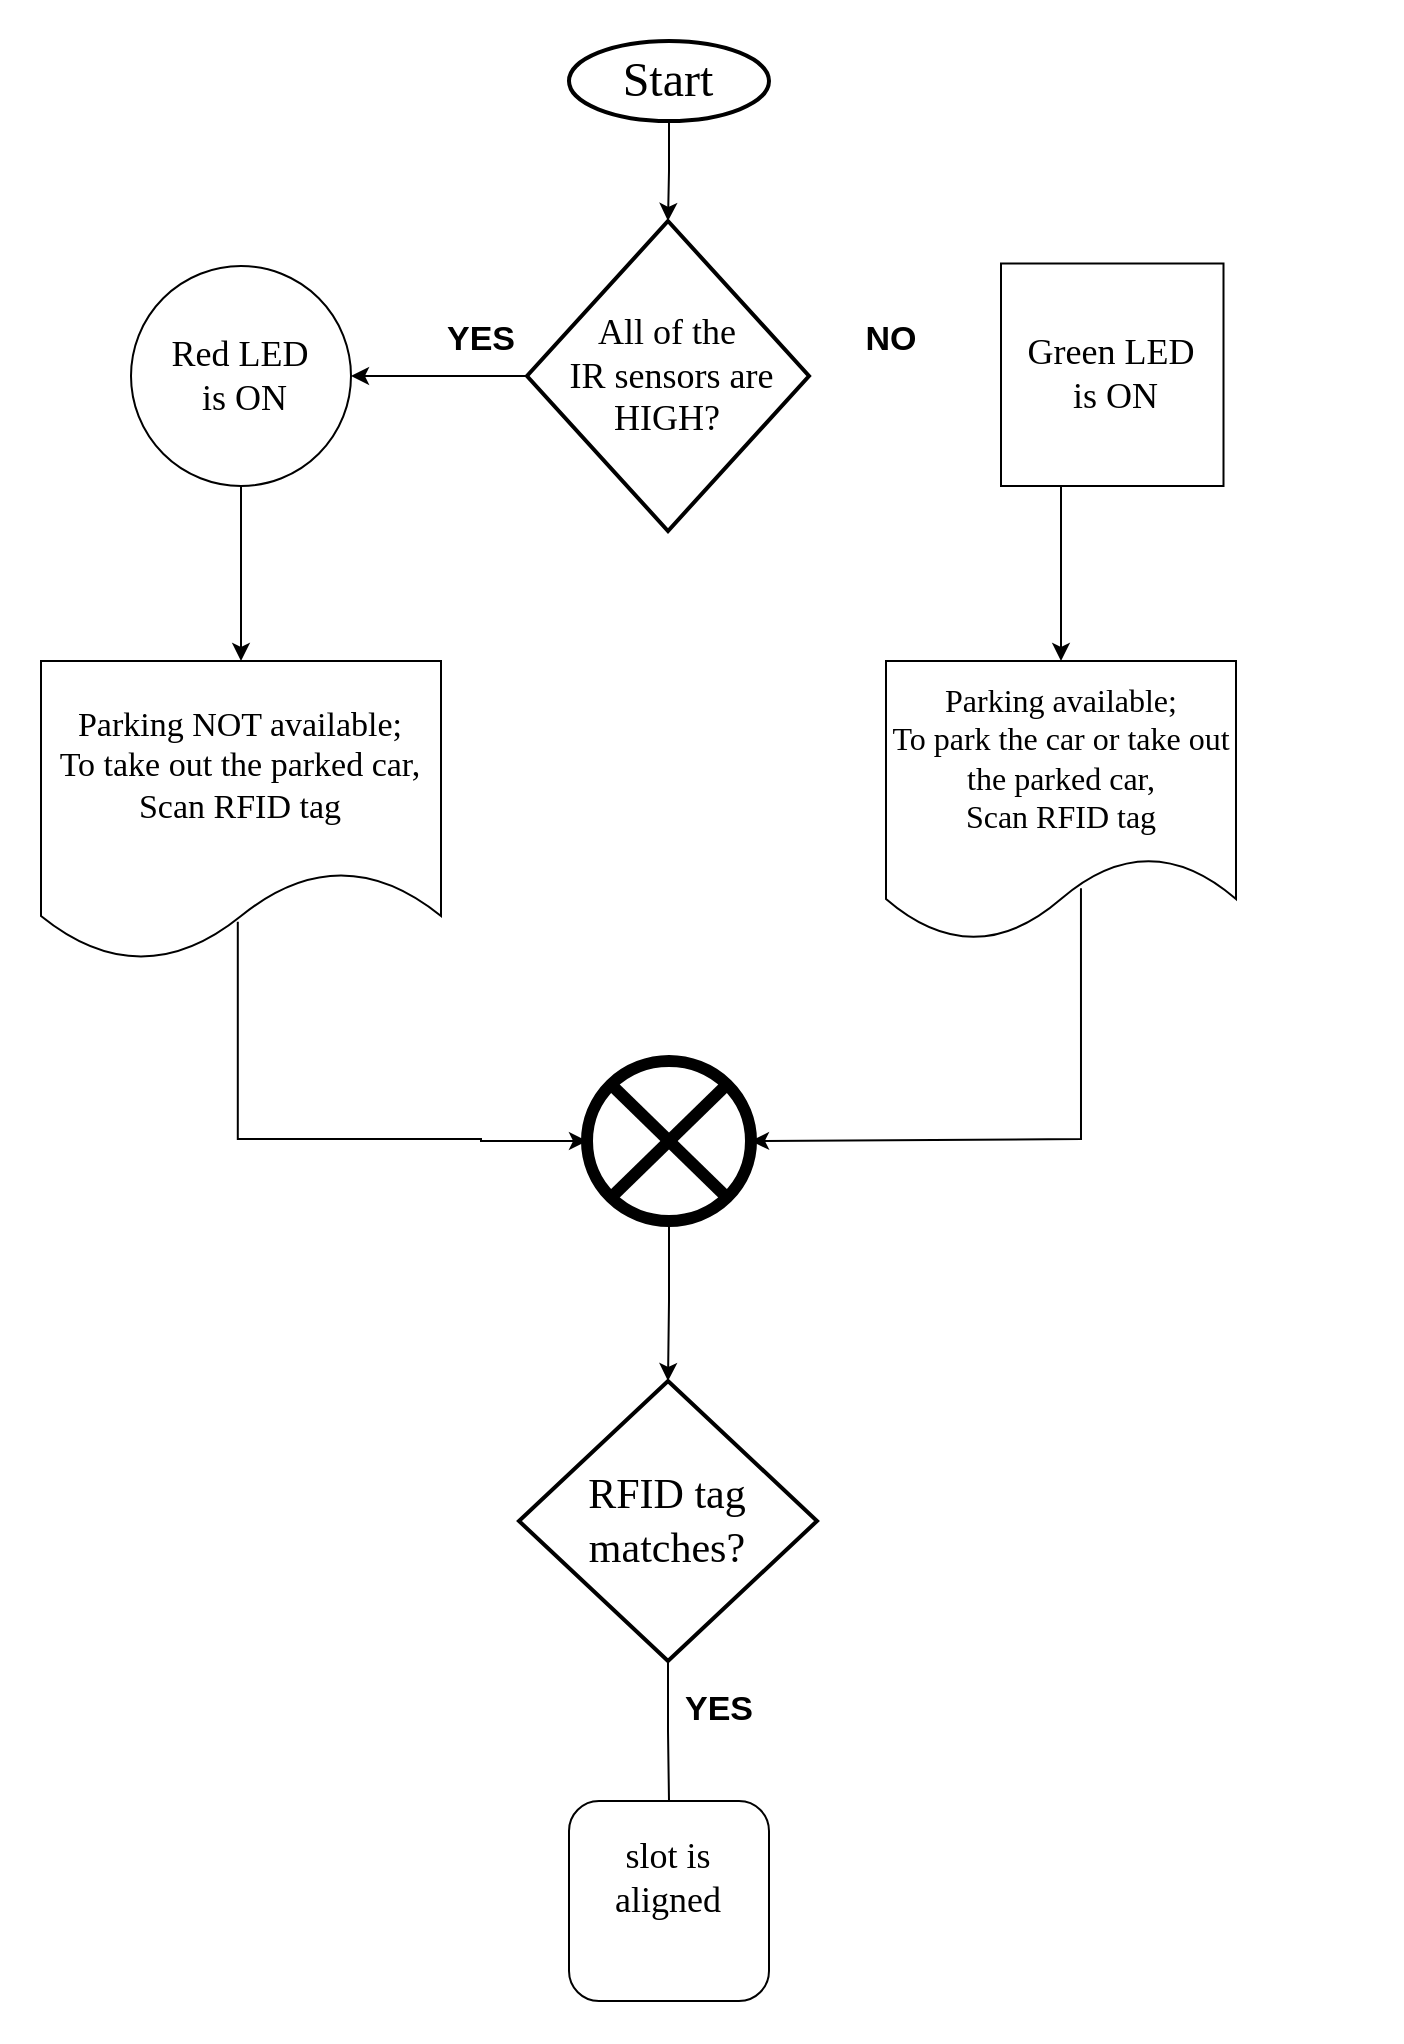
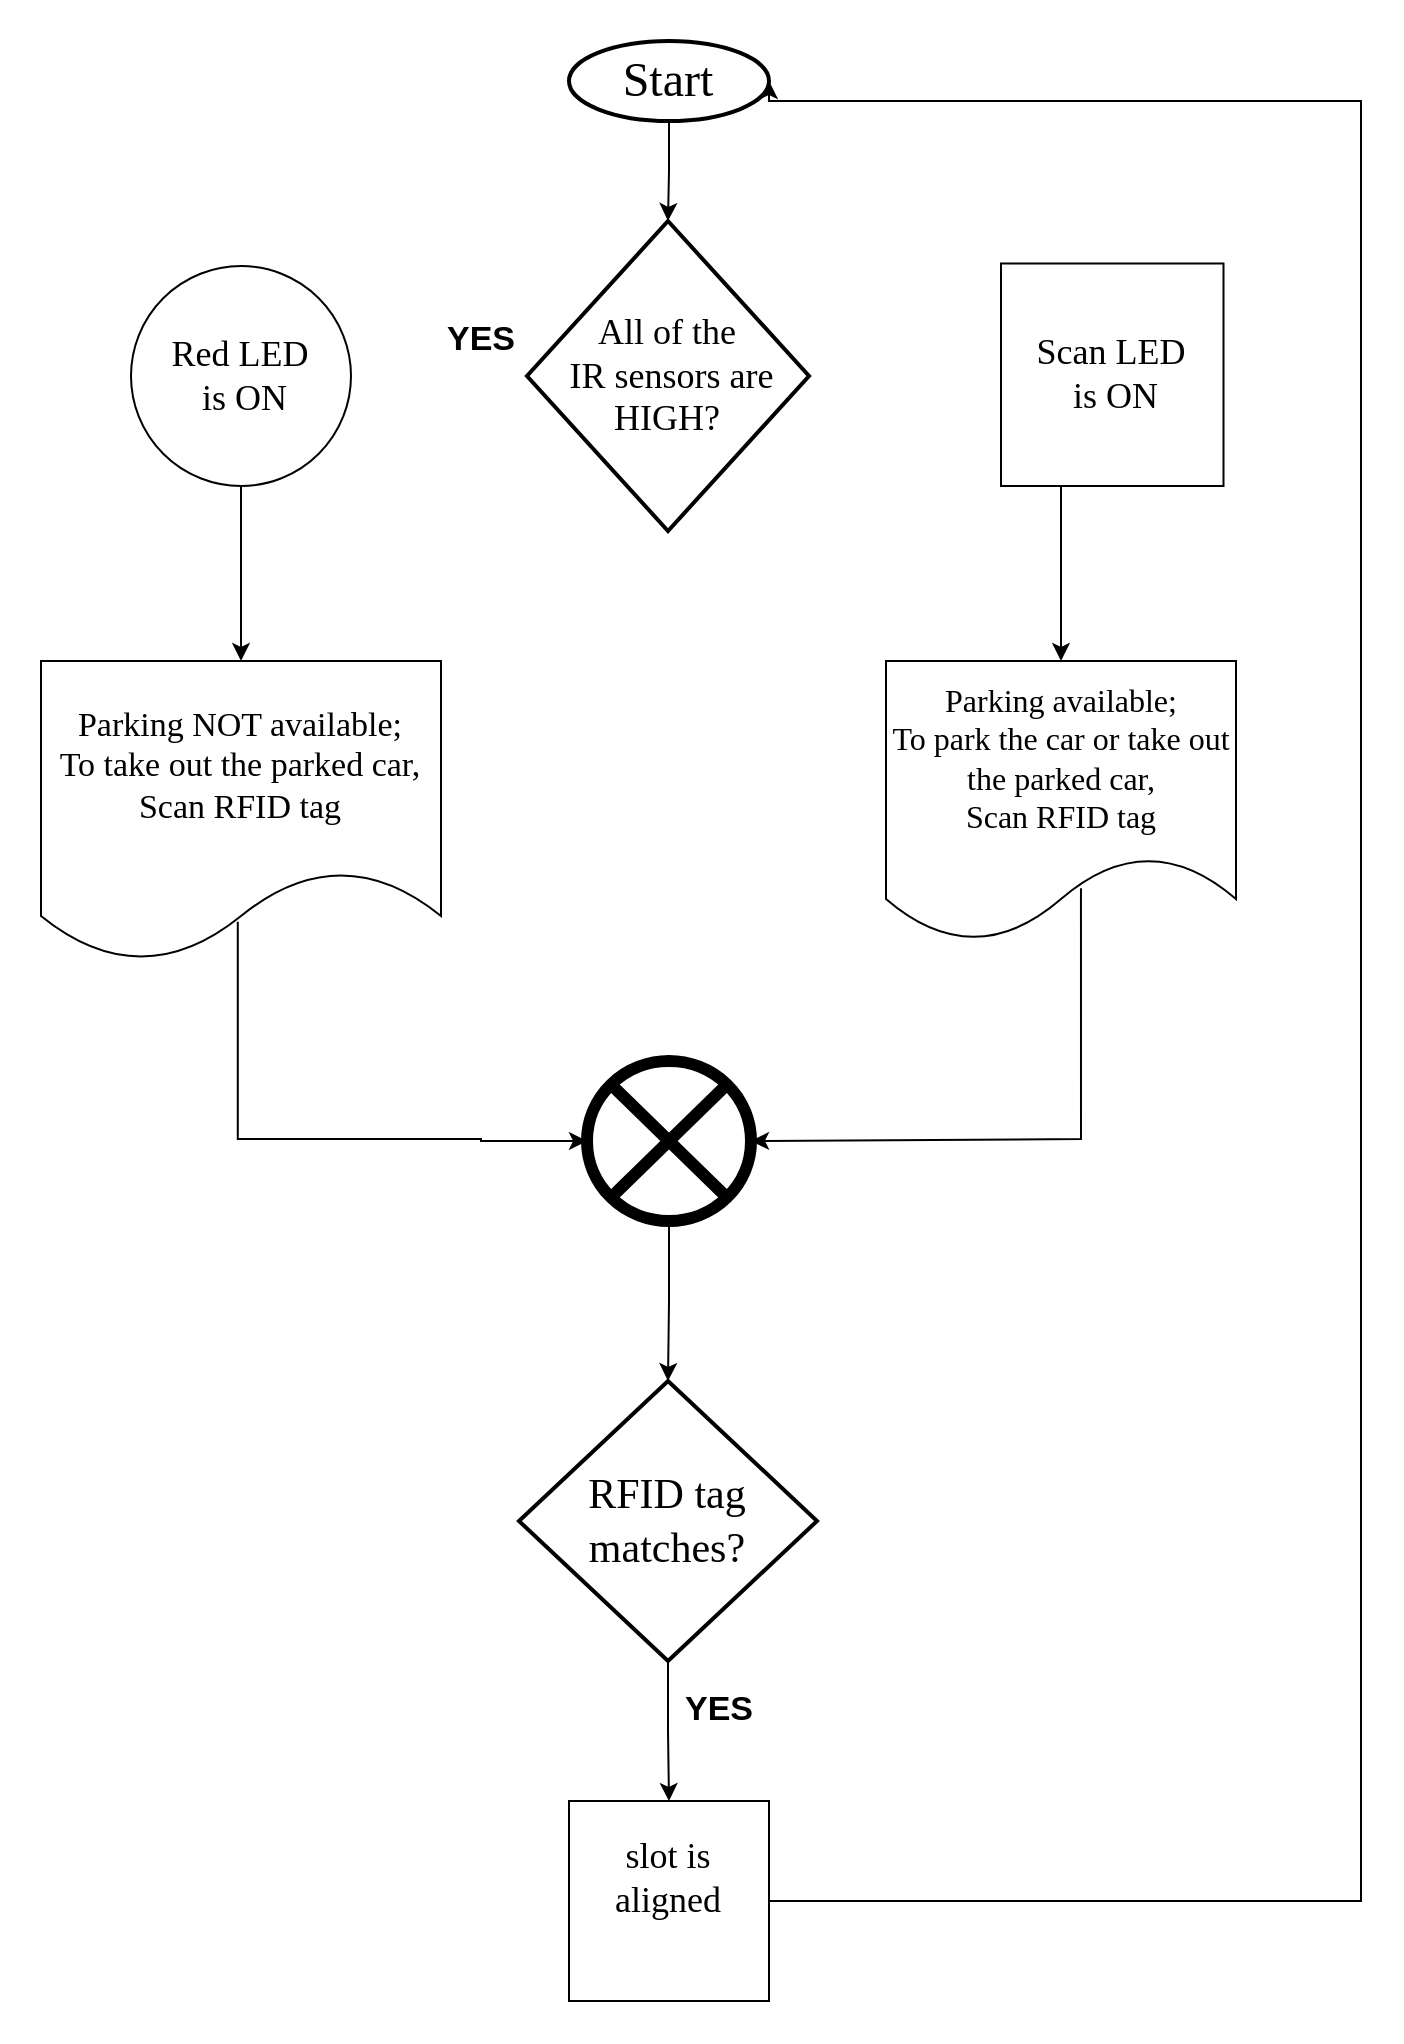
node "NO": removed
node "Green LED is ON": label "Green LED is ON" -> "Scan LED is ON"
edge "All of the IR sensors are HIGH?" -> "Red LED is ON": removed
edge "slot is aligned" -> "Start": added
edge "RFID tag matches?" -- "slot is aligned": arrowhead none -> classic
node "slot is aligned": shape rounded rectangle -> rectangle
